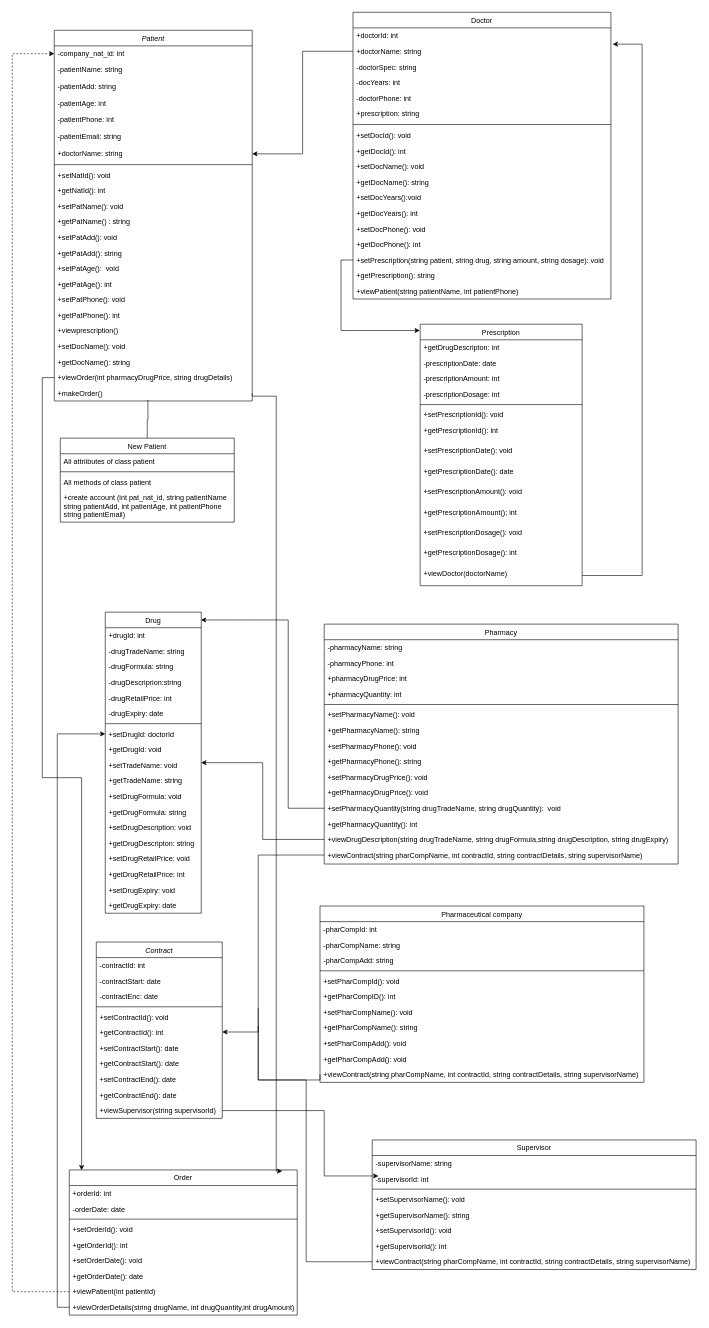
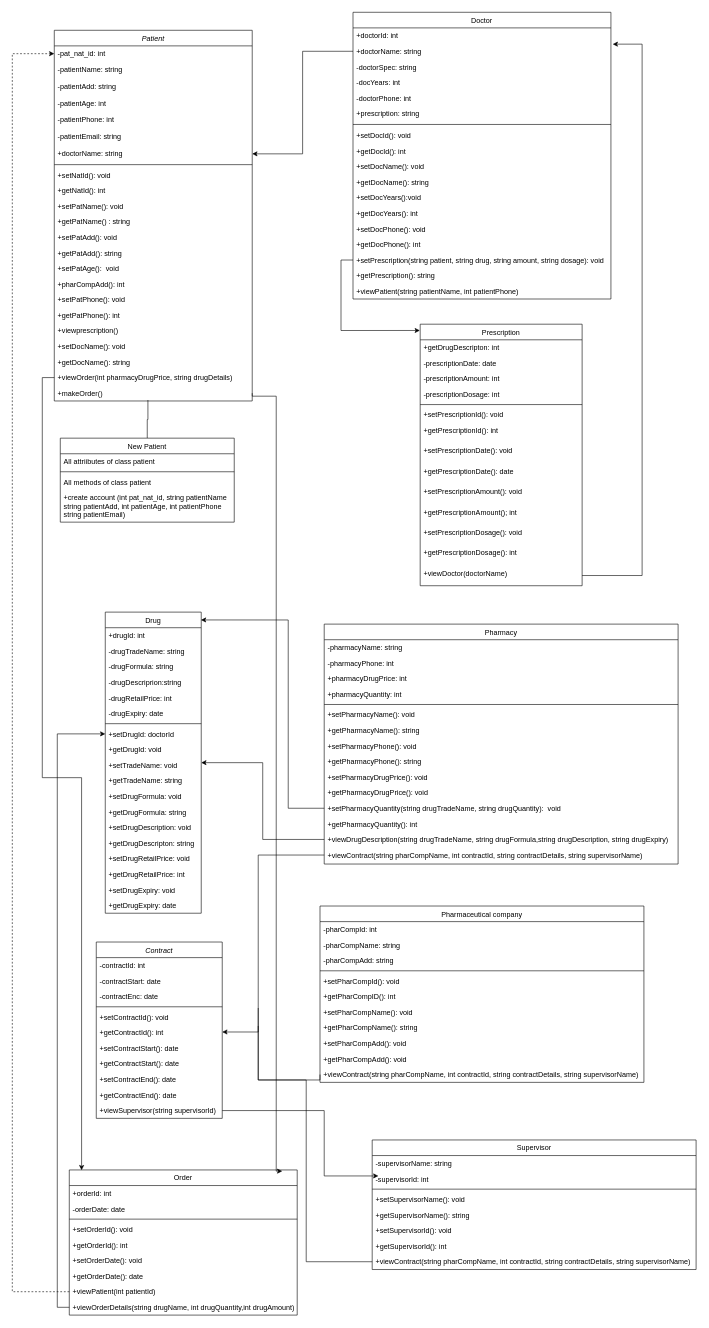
node "-company_nat_id: int": label "-company_nat_id: int" -> "-pat_nat_id: int"
node "+getPatAge(): int": label "+getPatAge(): int" -> "+pharCompAdd(): int"
